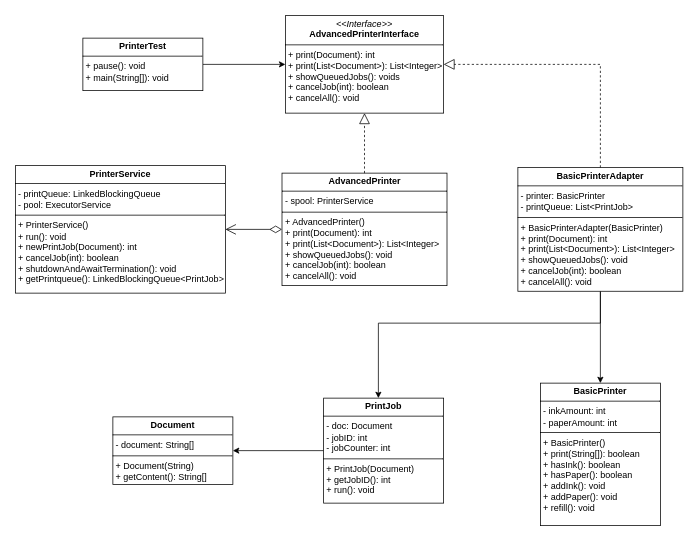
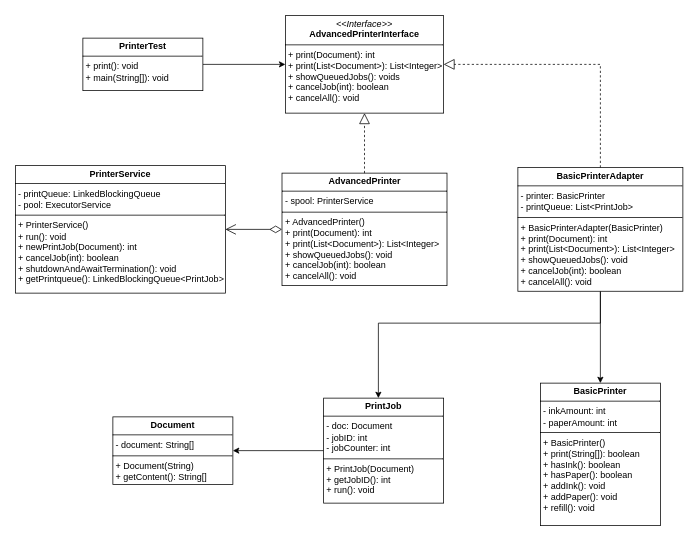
node "PrinterTest + pause(): void + main(String[]): void": label "PrinterTest + pause(): void + main(String[]): void" -> "PrinterTest + print(): void + main(String[]): void"
